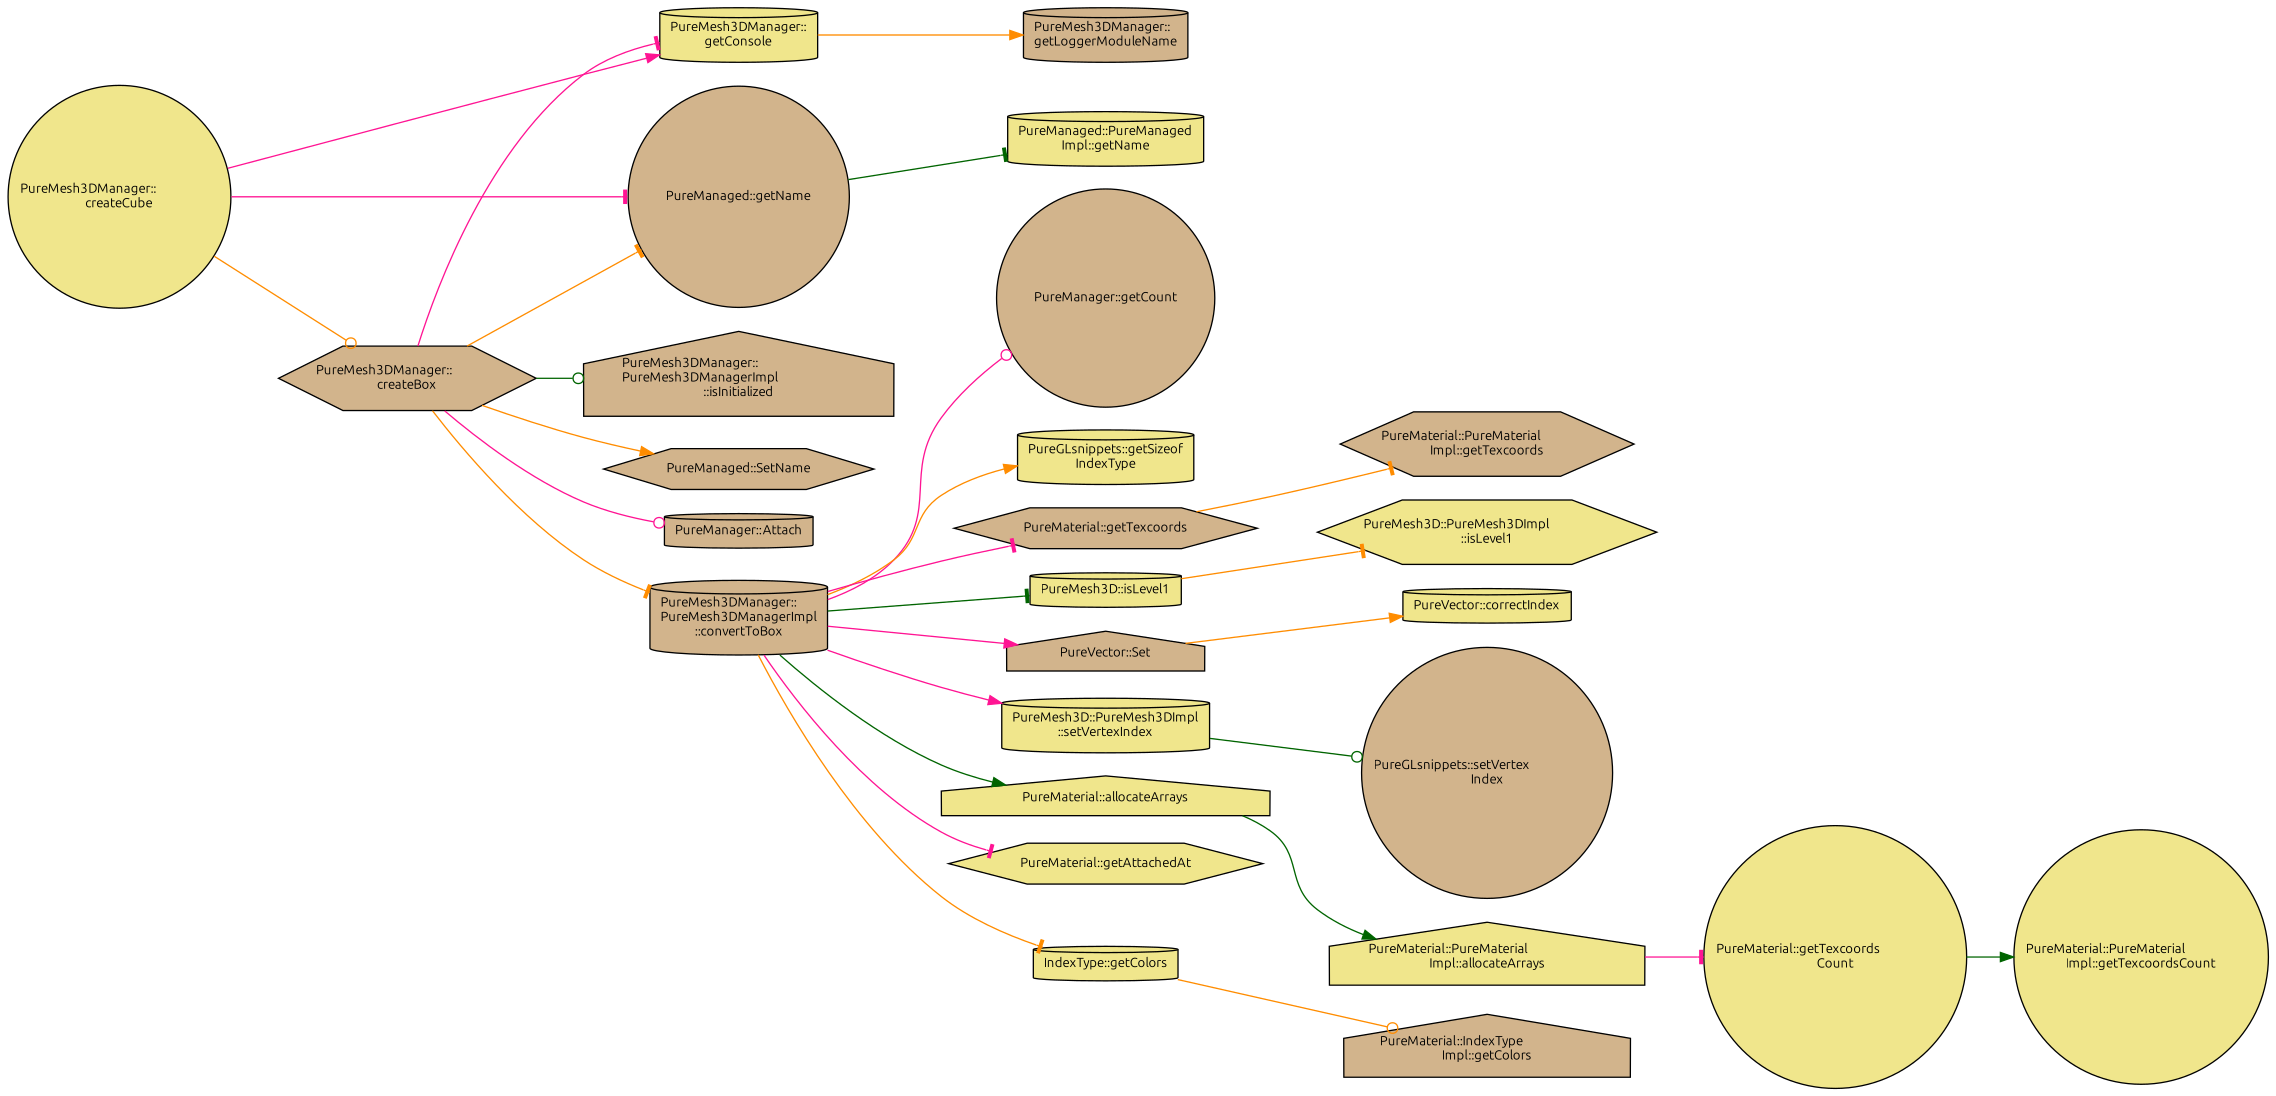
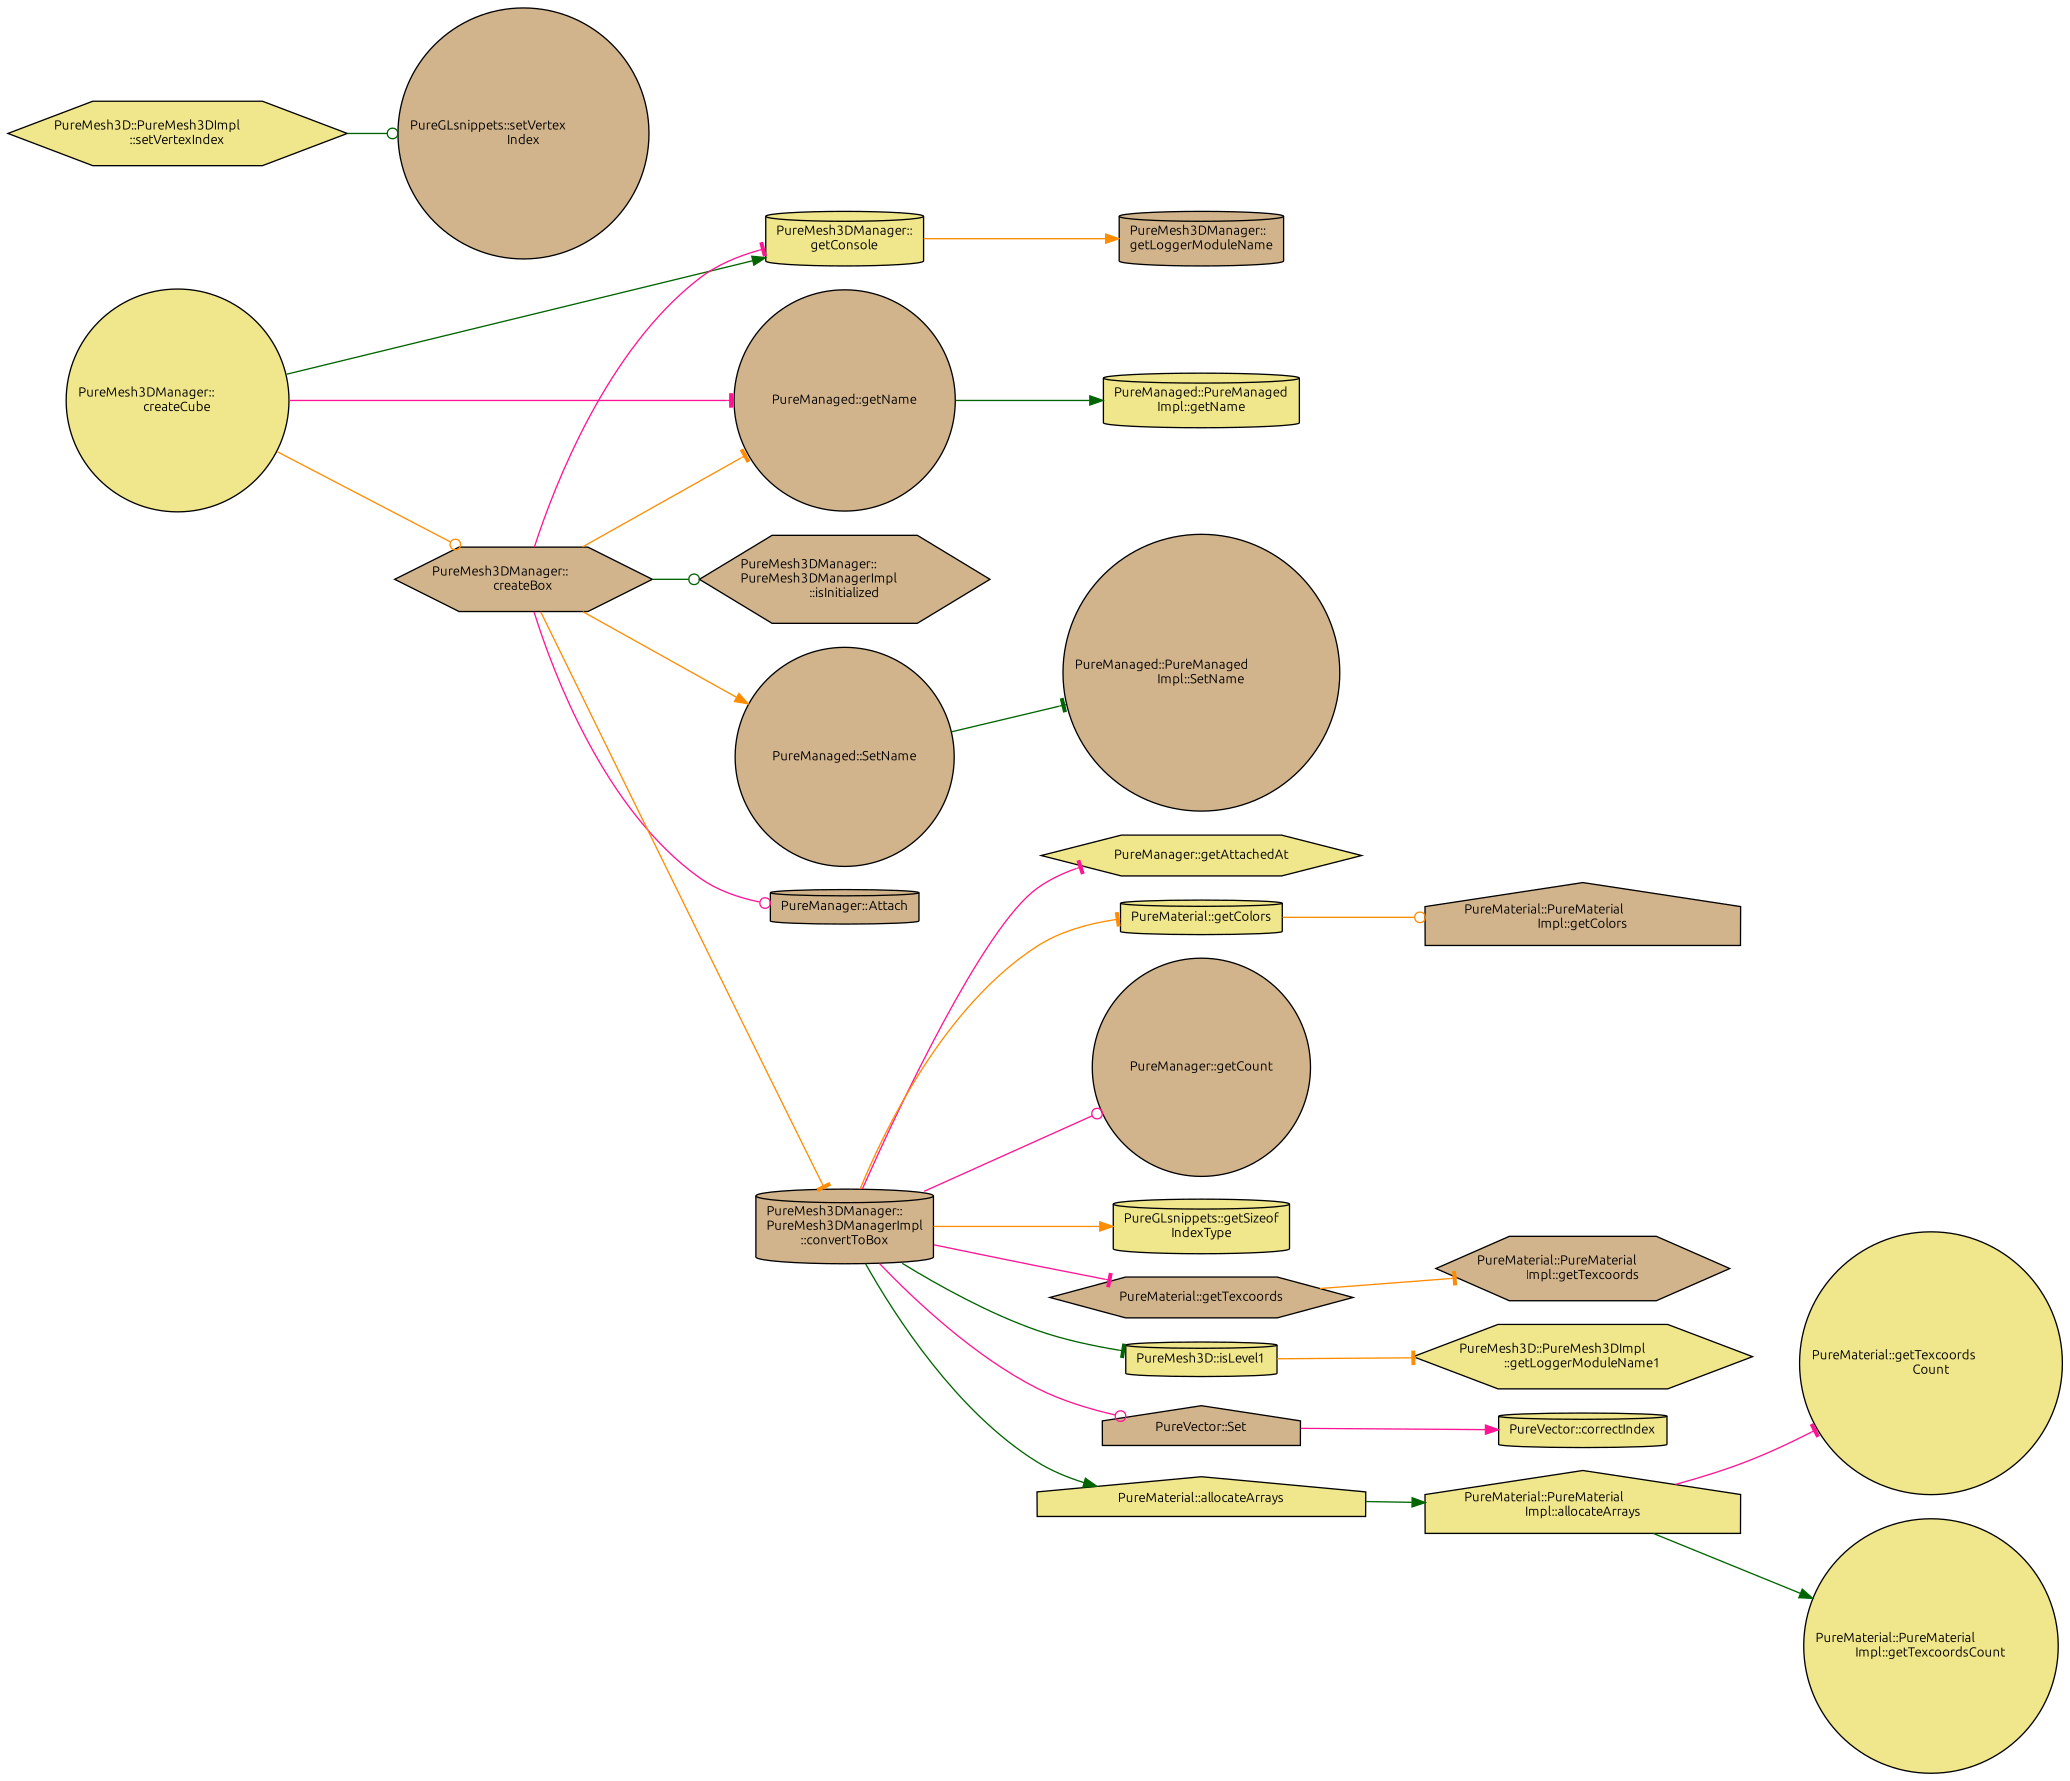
edge "PureMesh3DManager:: createCube" -> "PureMesh3DManager:: getConsole": color deeppink -> darkgreen
edge "PureManaged::getName" -> "PureManaged::PureManaged Impl::getName": arrowhead tee -> normal
node "PureMesh3DManager:: PureMesh3DManagerImpl ::isInitialized": shape house -> hexagon
node "PureManaged::SetName": shape hexagon -> circle
node "PureMesh3D::PureMesh3DImpl ::isLevel1": label "PureMesh3D::PureMesh3DImpl ::isLevel1" -> "PureMesh3D::PureMesh3DImpl ::getLoggerModuleName1"
edge "PureVector::Set" -> "PureVector::correctIndex": color darkorange -> deeppink
edge "PureMesh3DManager:: PureMesh3DManagerImpl ::convertToBox" -> "PureVector::Set": arrowhead normal -> odot
node "PureManaged::PureManaged Impl::SetName": added
edge "PureMesh3DManager:: PureMesh3DManagerImpl ::convertToBox" -> "PureMesh3D::PureMesh3DImpl ::setVertexIndex": removed
node "PureMesh3D::PureMesh3DImpl ::setVertexIndex": shape cylinder -> hexagon
node "PureMaterial::getAttachedAt": label "PureMaterial::getAttachedAt" -> "PureManager::getAttachedAt"
edge "PureMaterial::getTexcoords Count" -> "PureMaterial::PureMaterial Impl::getTexcoordsCount": now "PureMaterial::PureMaterial Impl::allocateArrays" -> "PureMaterial::PureMaterial Impl::getTexcoordsCount"
node "IndexType::getColors": label "IndexType::getColors" -> "PureMaterial::getColors"
node "PureMaterial::IndexType Impl::getColors": label "PureMaterial::IndexType Impl::getColors" -> "PureMaterial::PureMaterial Impl::getColors"
